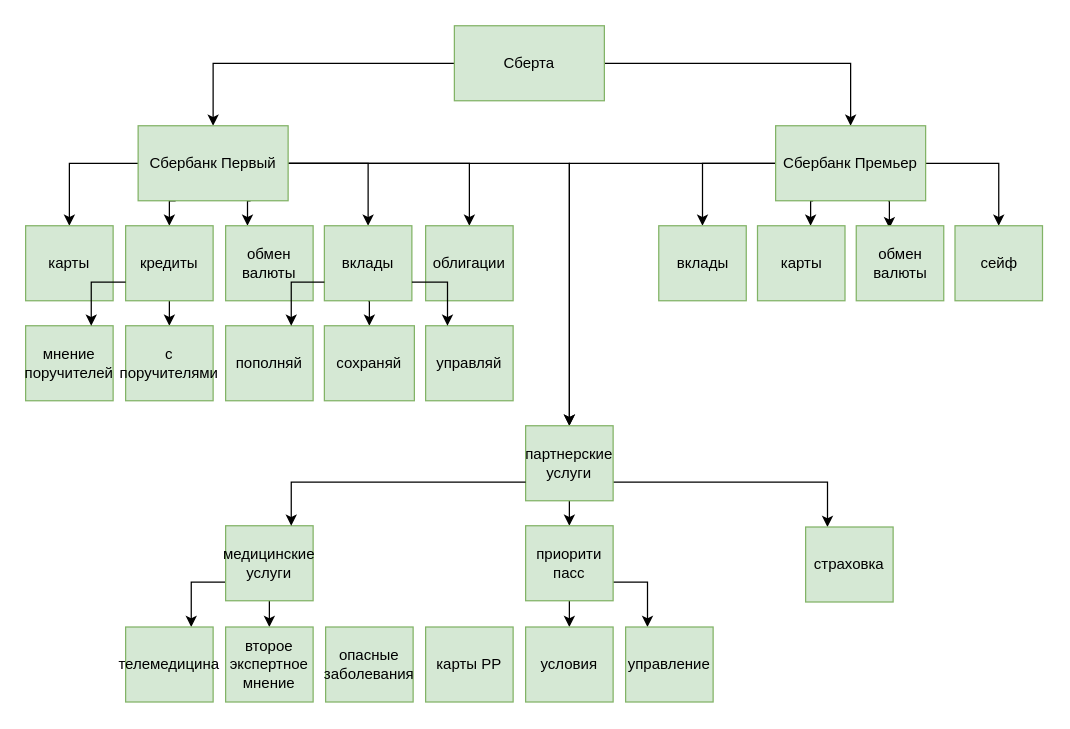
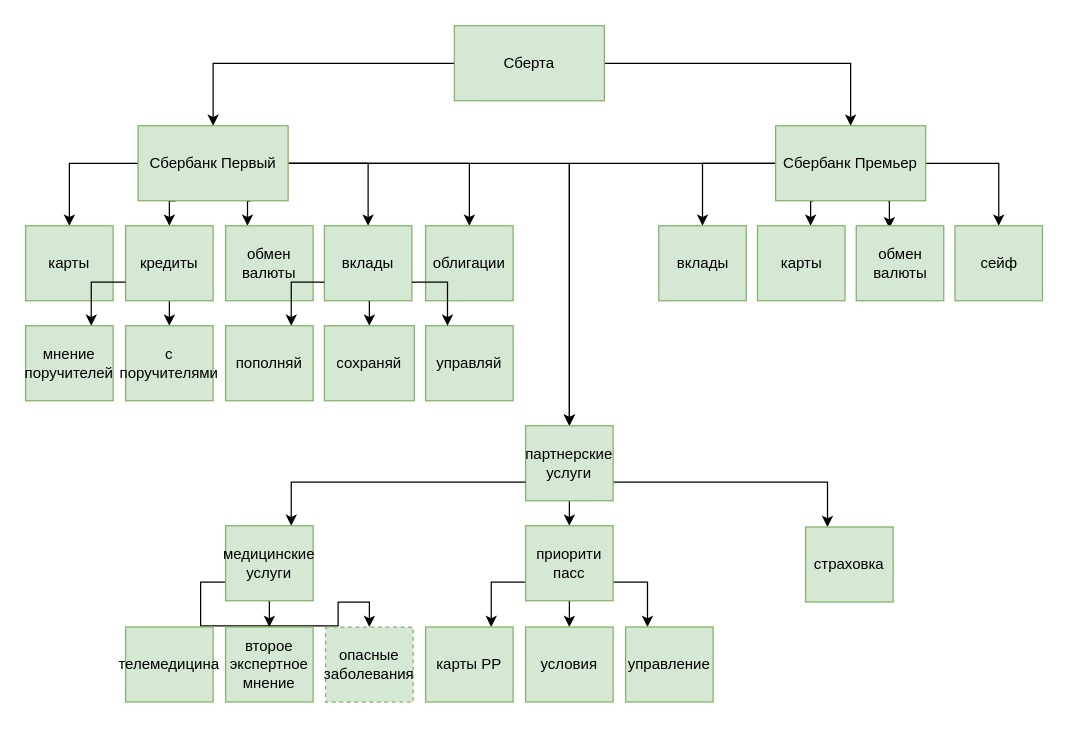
edge "приорити пасс" -> "карты PP": added
edge "медицинские услуги" -> "телемедицина": now "медицинские услуги" -> "опасные заболевания"
node "опасные заболевания": style solid -> dashed
